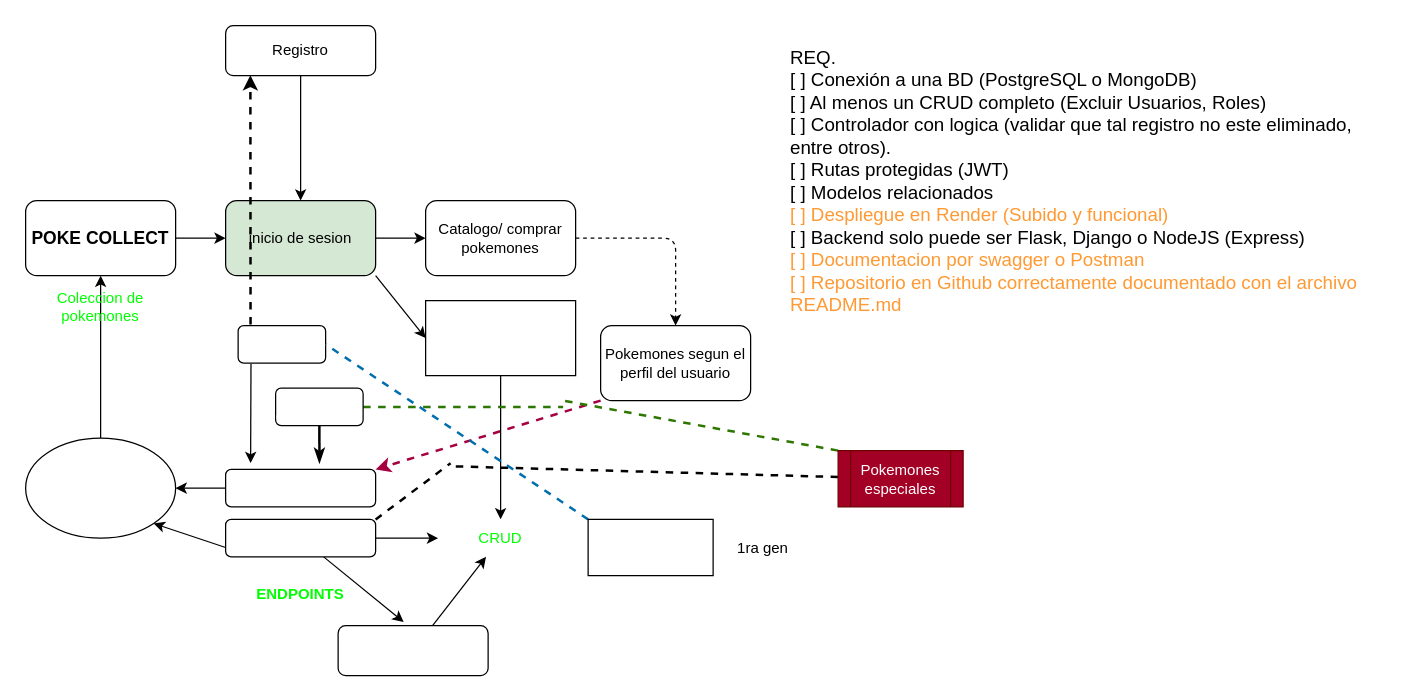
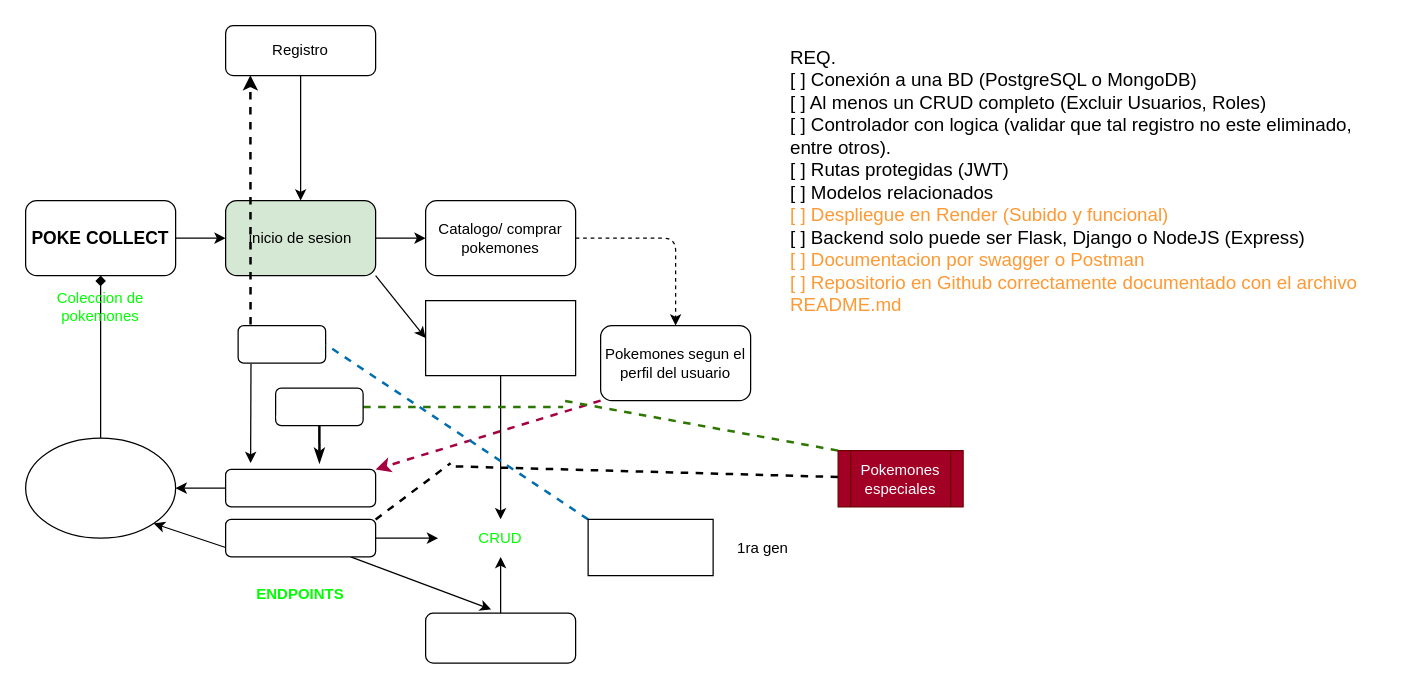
edge "DB" -> "POKE COLLECT": arrowhead classic -> diamond
node "Items adquiridos": moved (413, 651) -> (501, 638)
